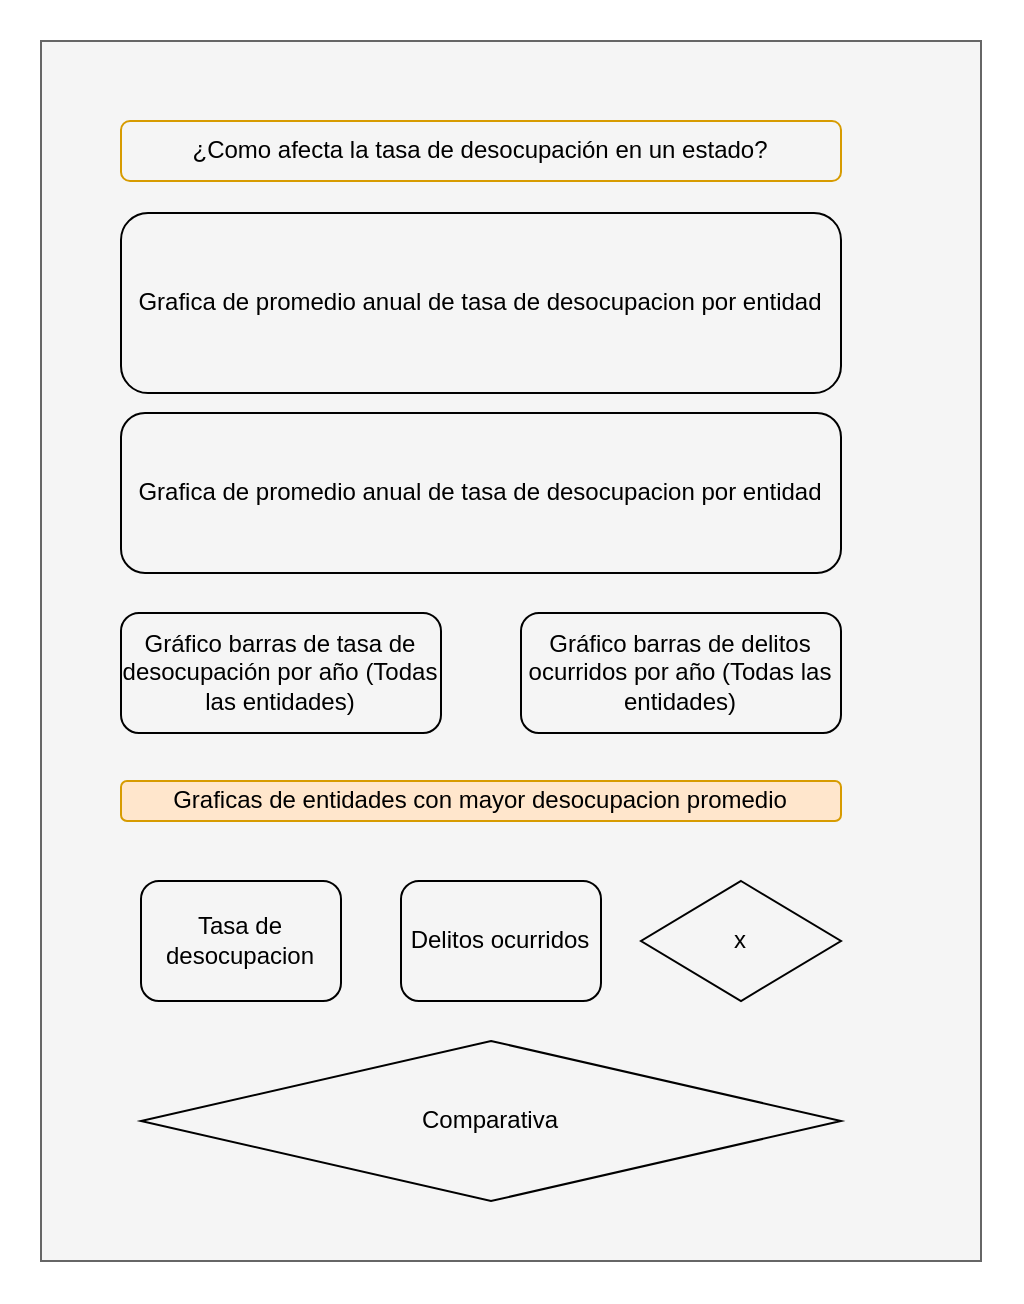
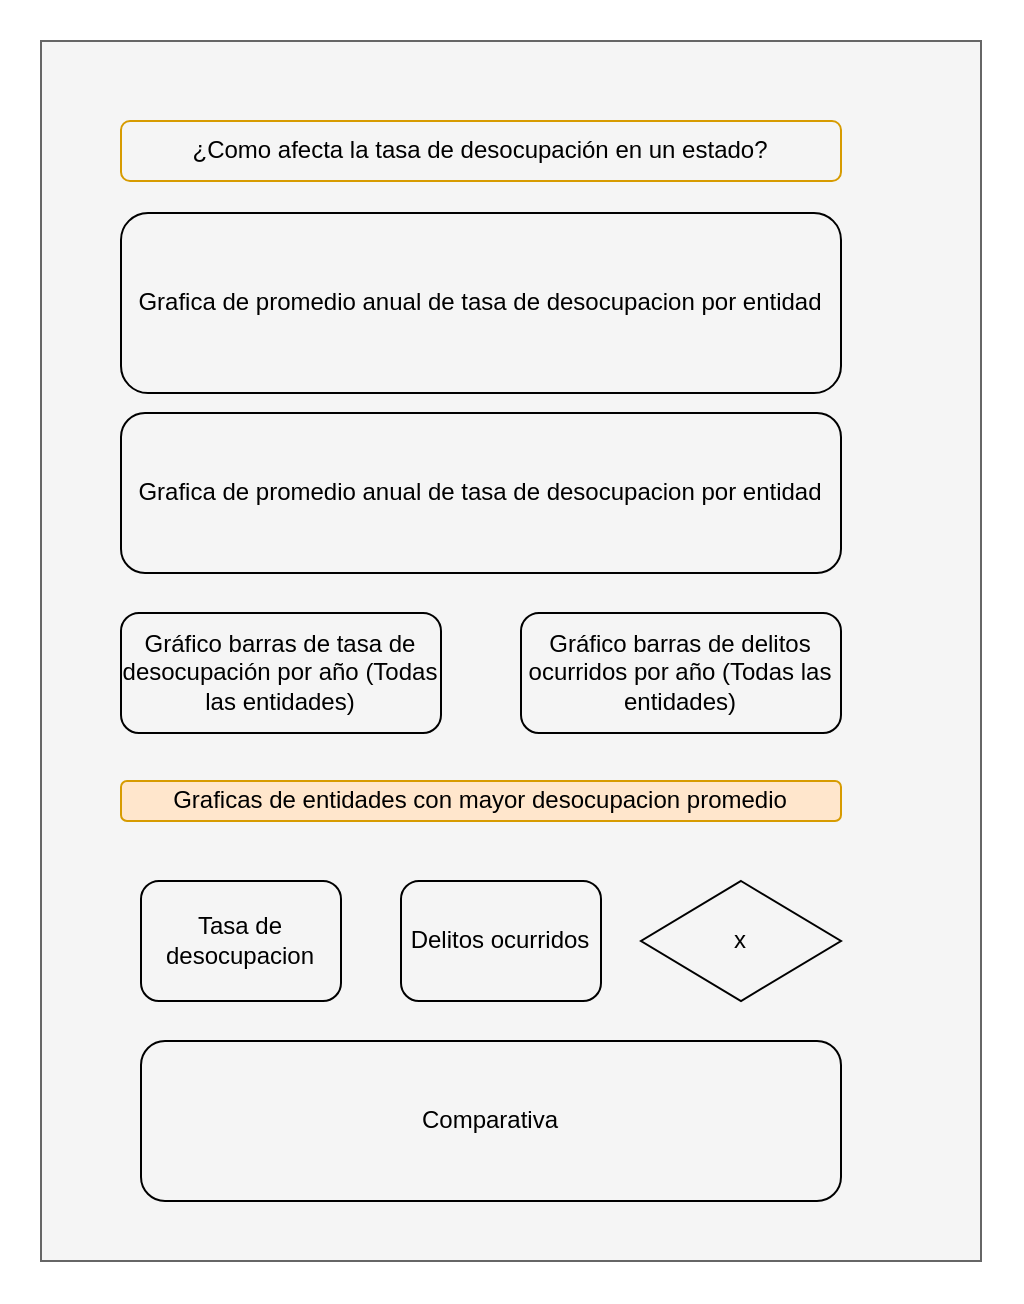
node "Comparativa": shape diamond -> rounded rectangle
